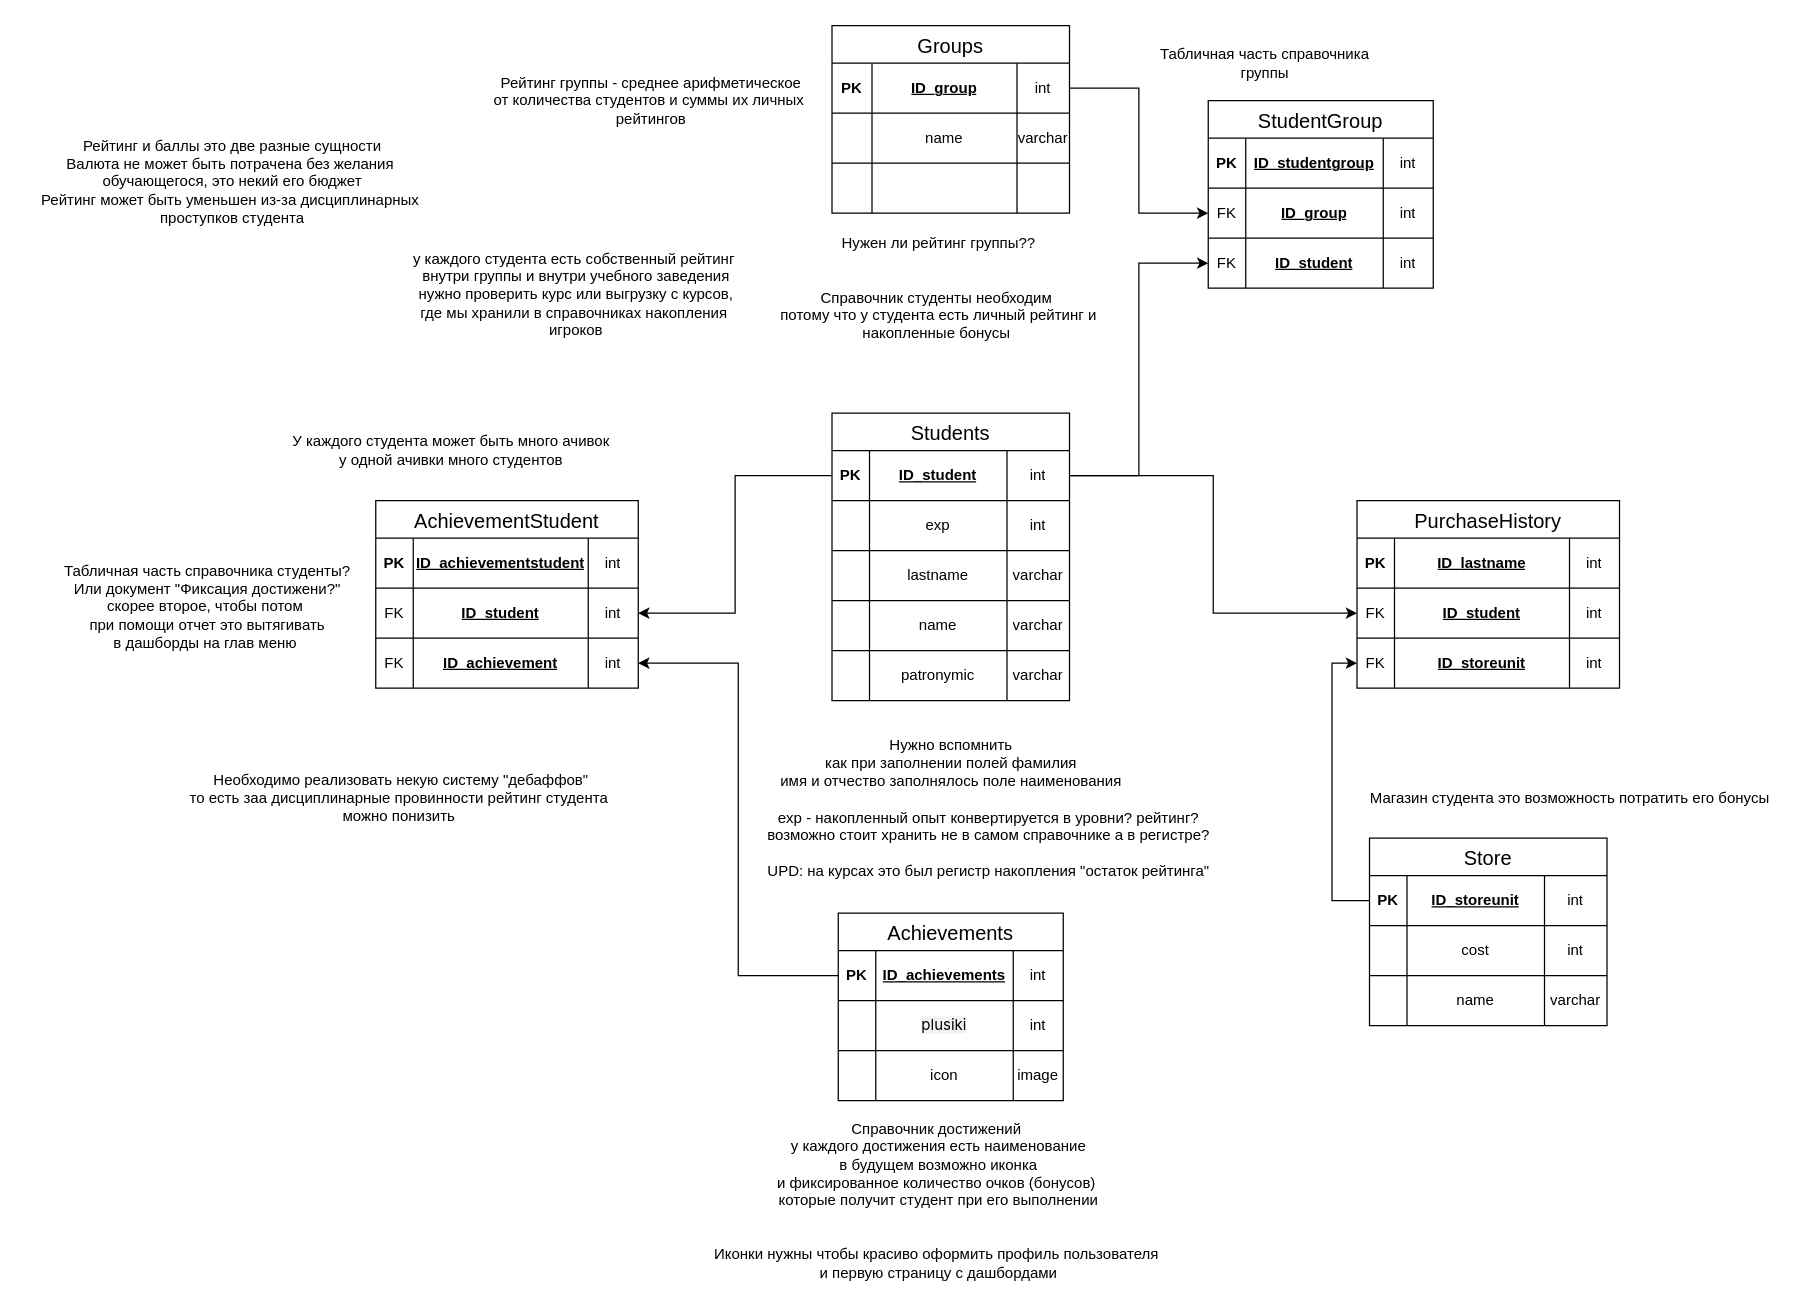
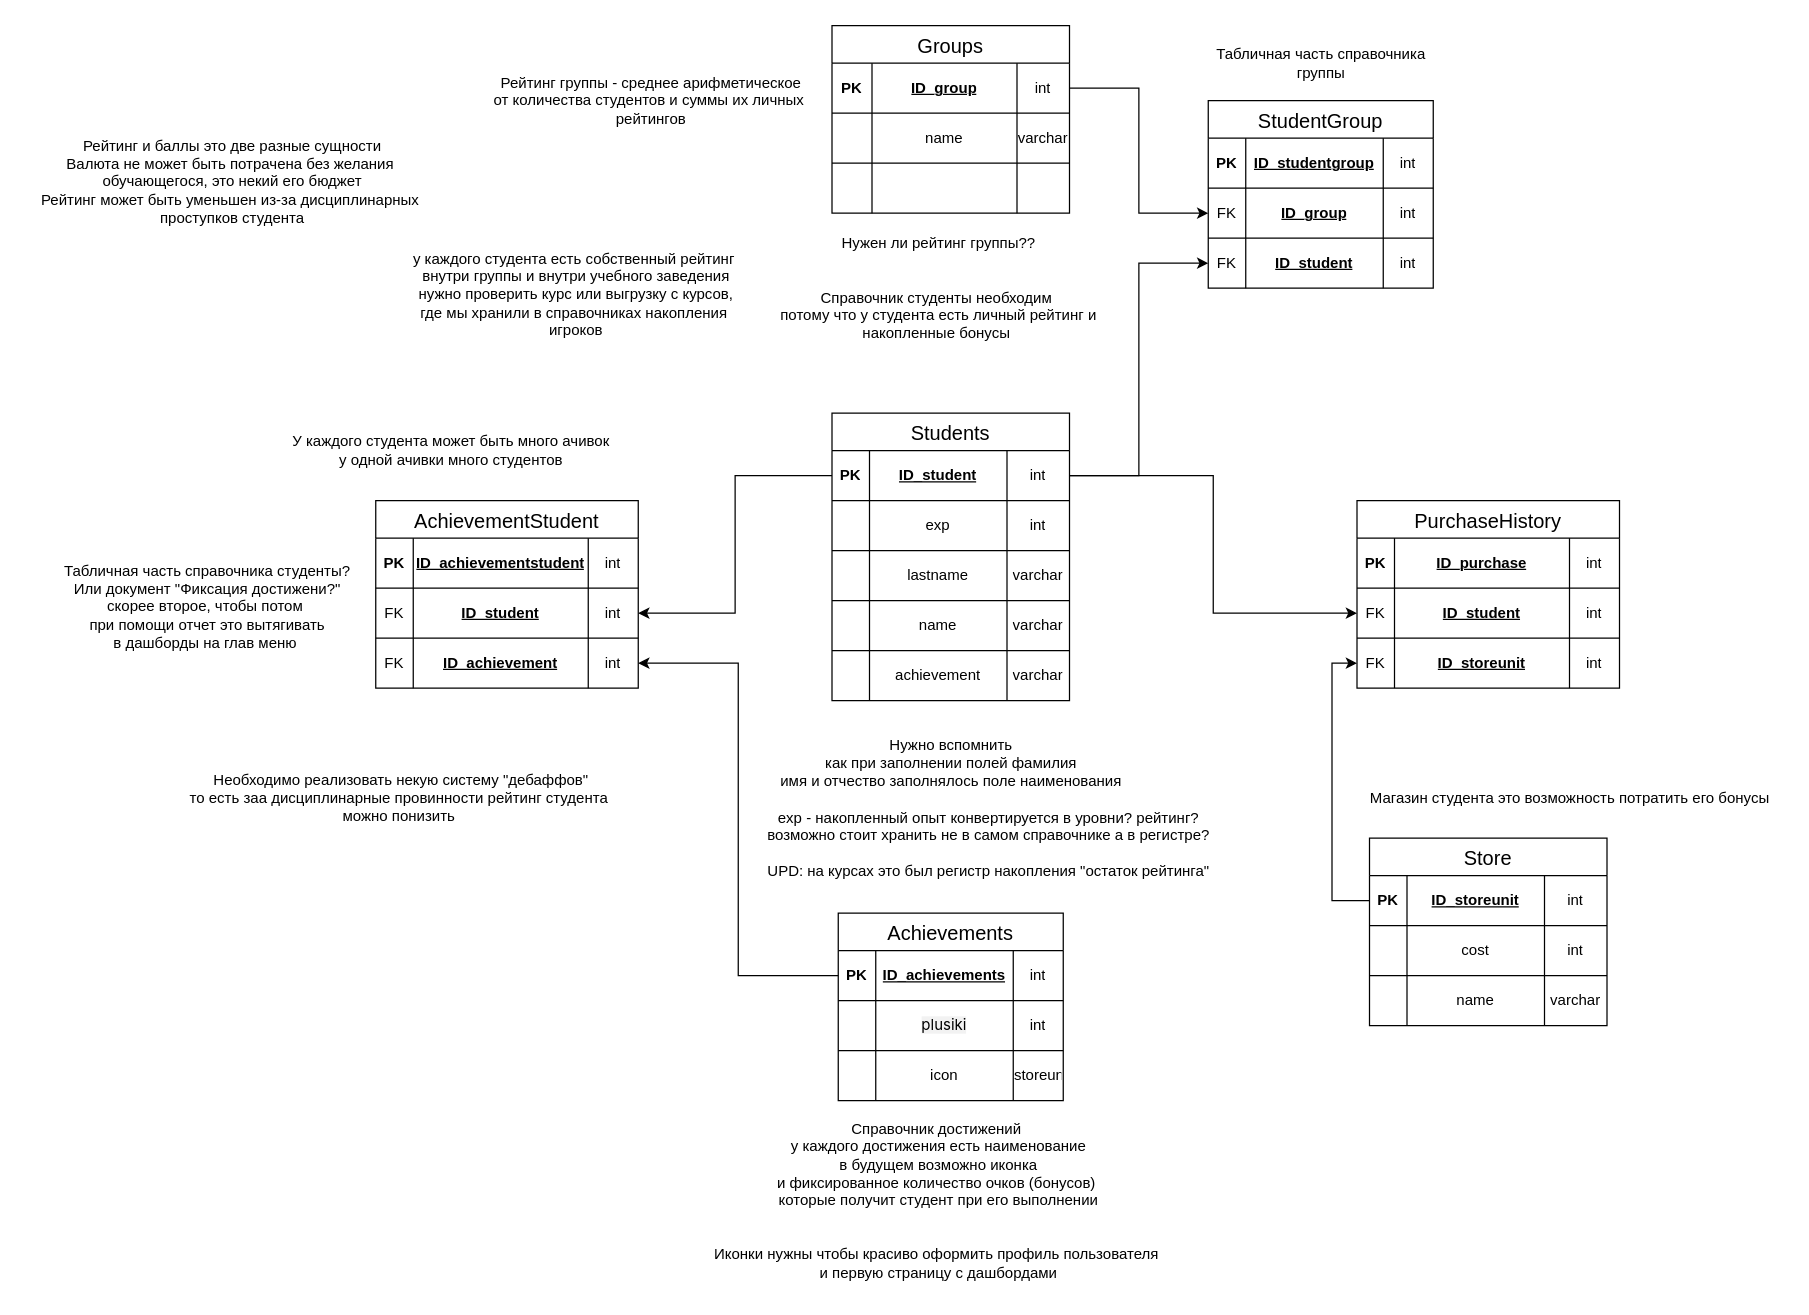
node "Табличная часть справочника группы": moved (1264, 63) -> (1321, 63)
node "ID_lastname": label "ID_lastname" -> "ID_purchase"
node "patronymic": label "patronymic" -> "achievement"
node "image": label "image" -> "storeunit"
